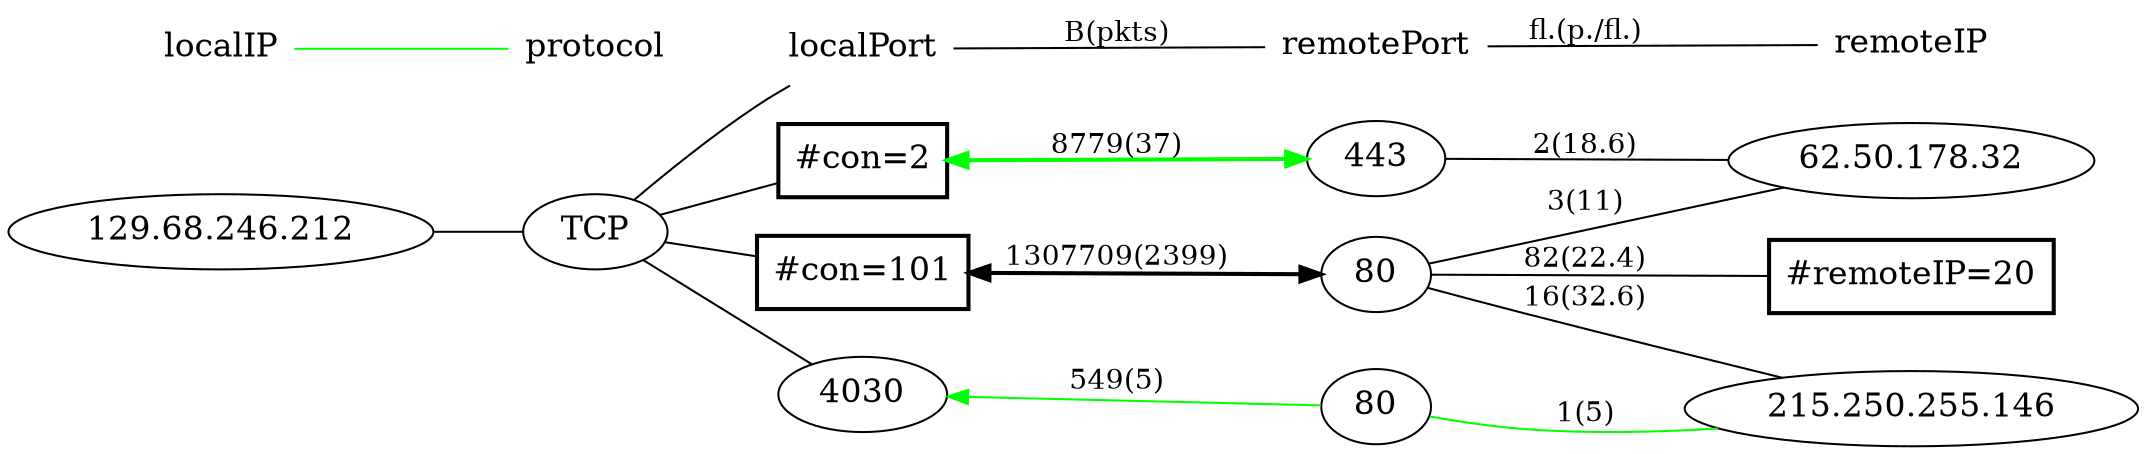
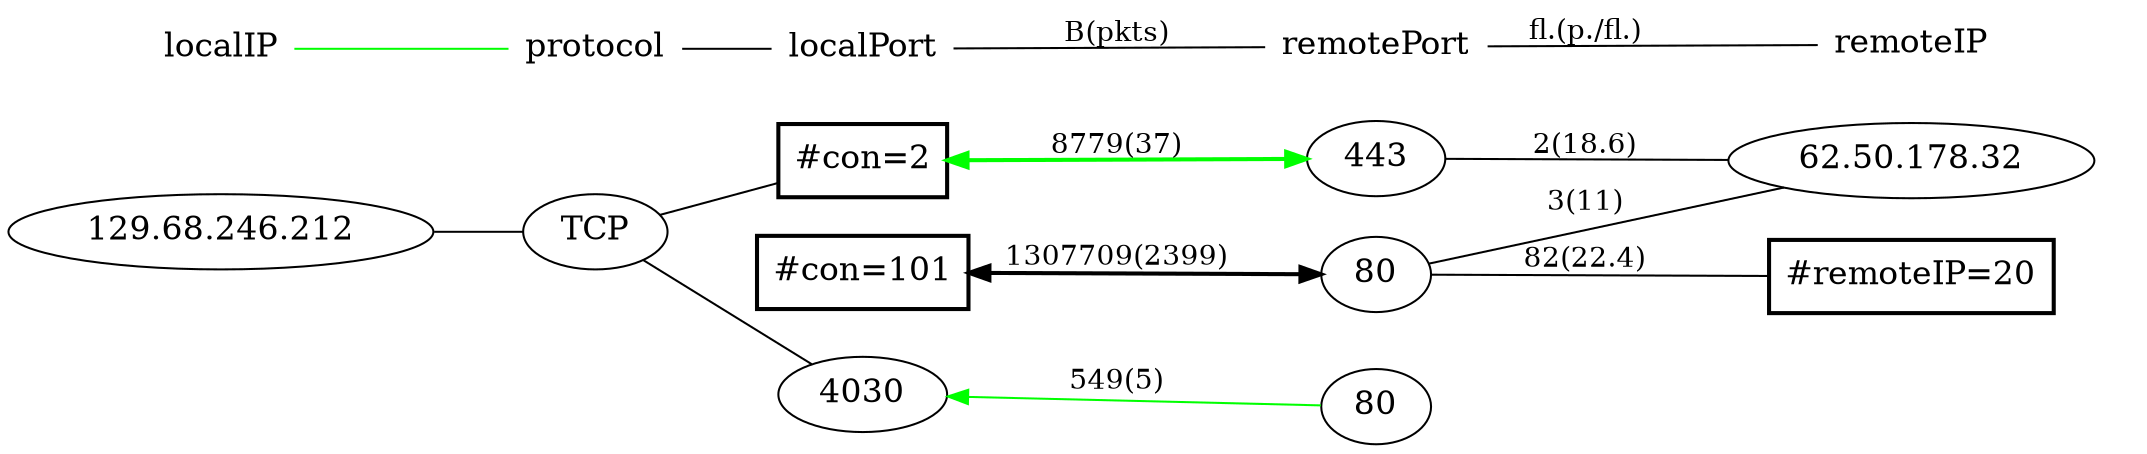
edge "localPort" -- "TCP": now "localPort" -- "protocol"
edge "TCP" -- "#con=101": removed
node "215.250.255.146": removed
